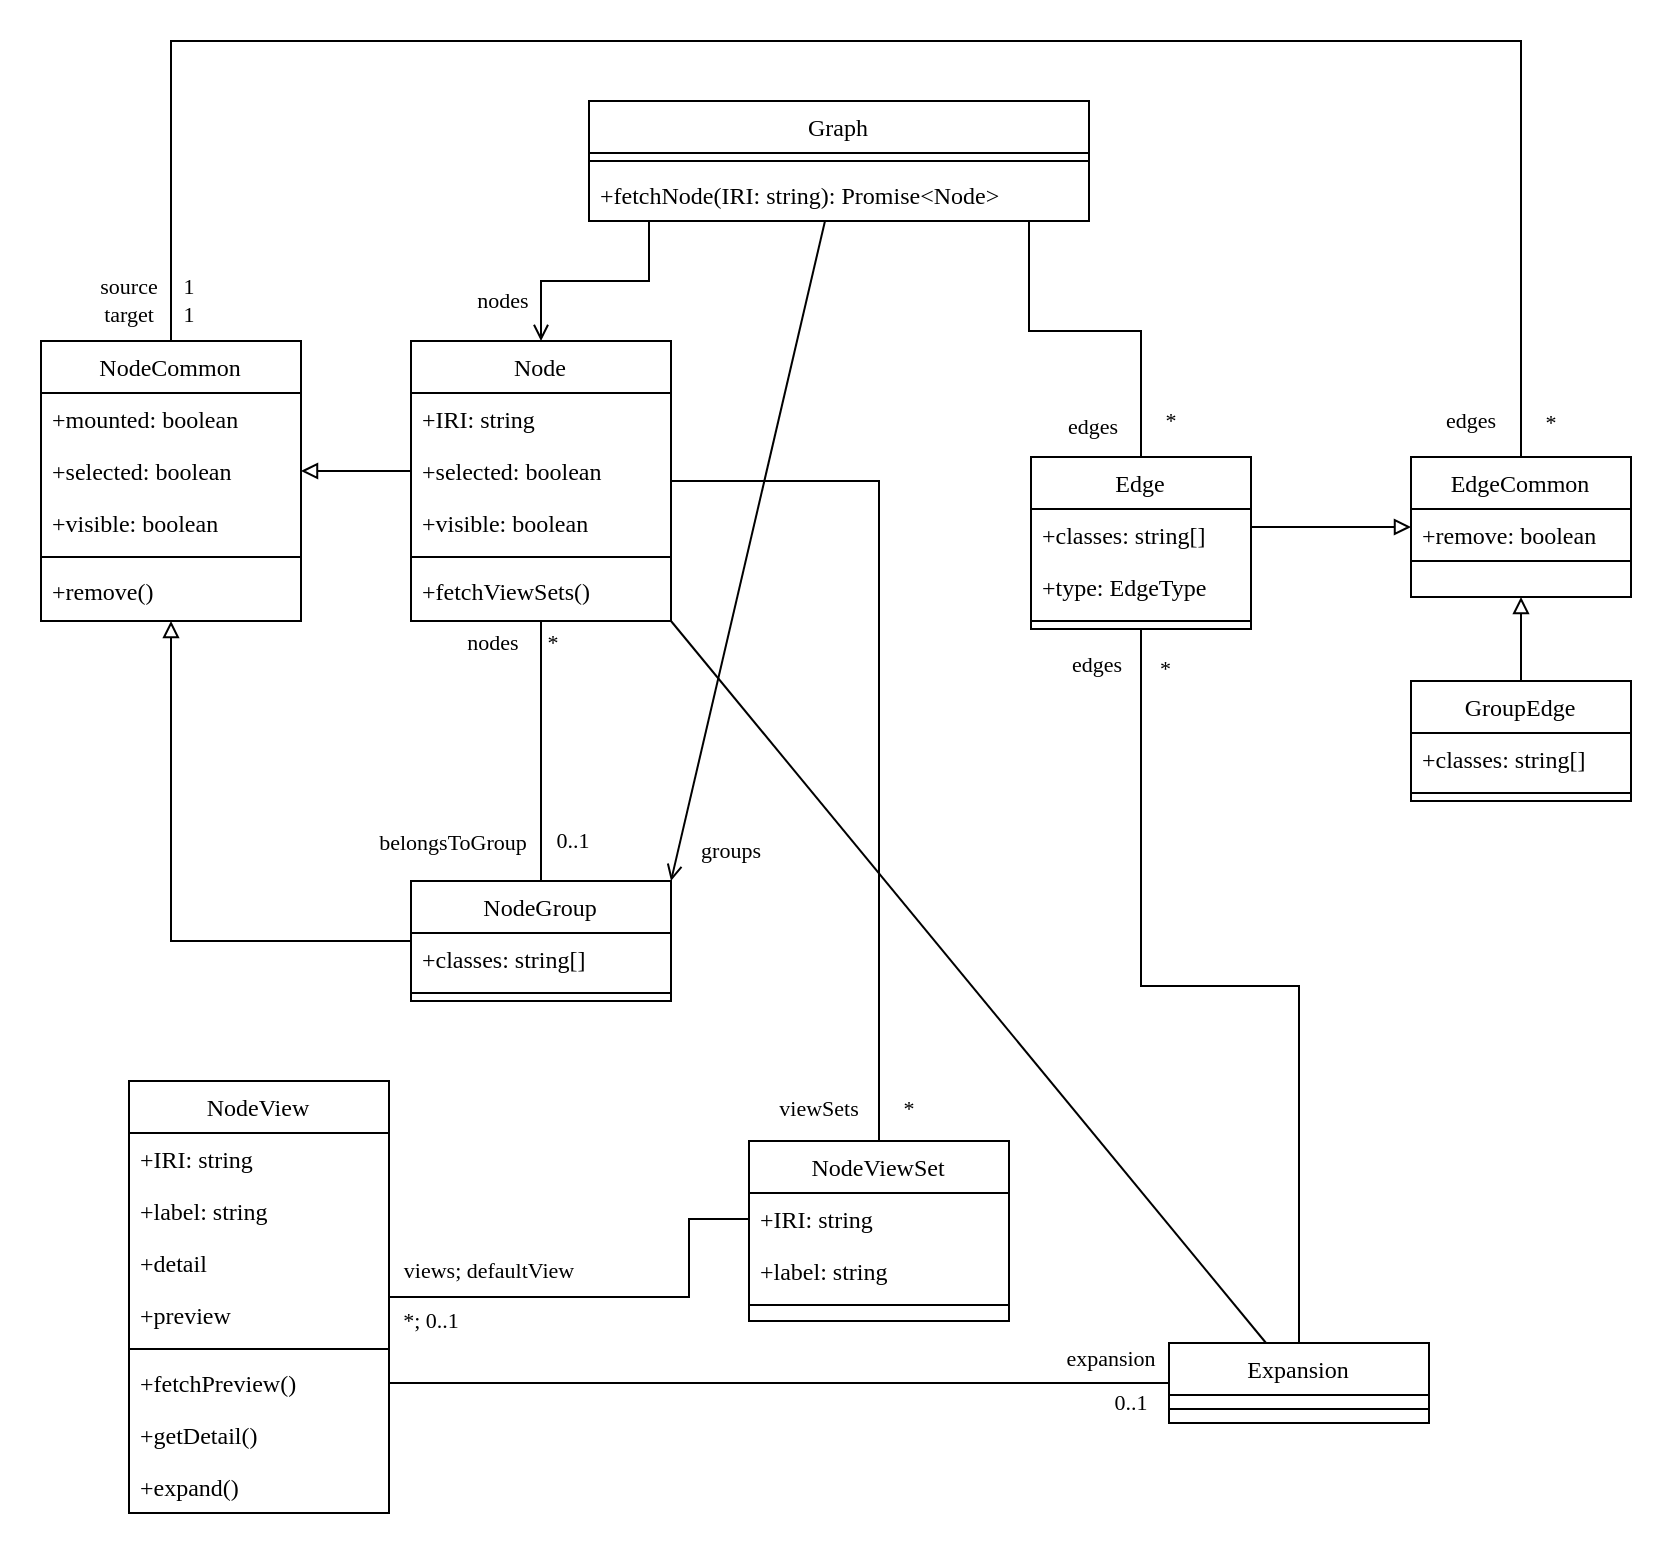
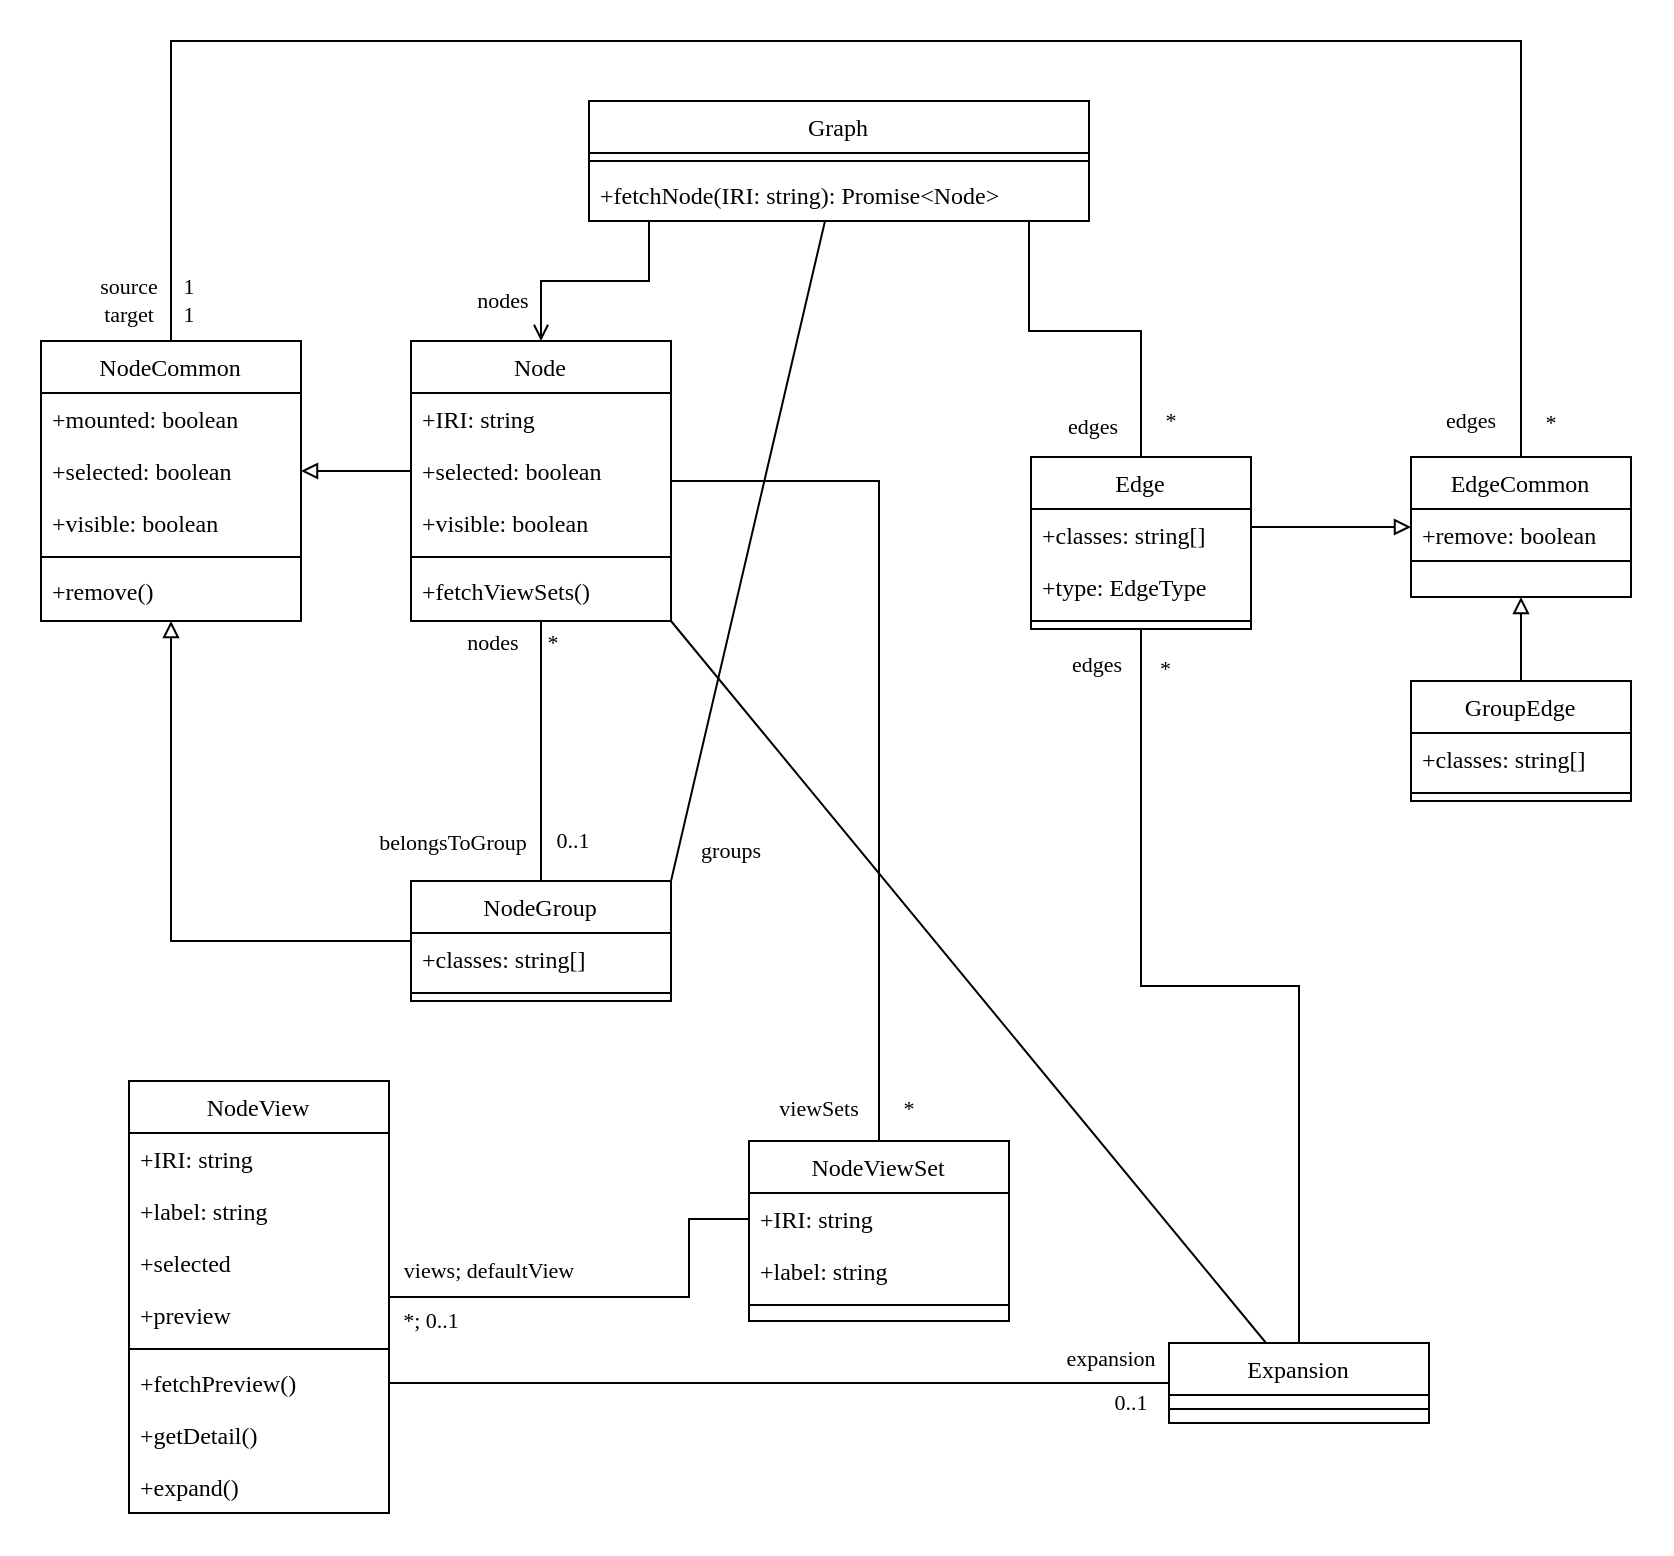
edge "Graph" -> "NodeGroup": arrowhead open -> none
node "+detail": label "+detail" -> "+selected"
